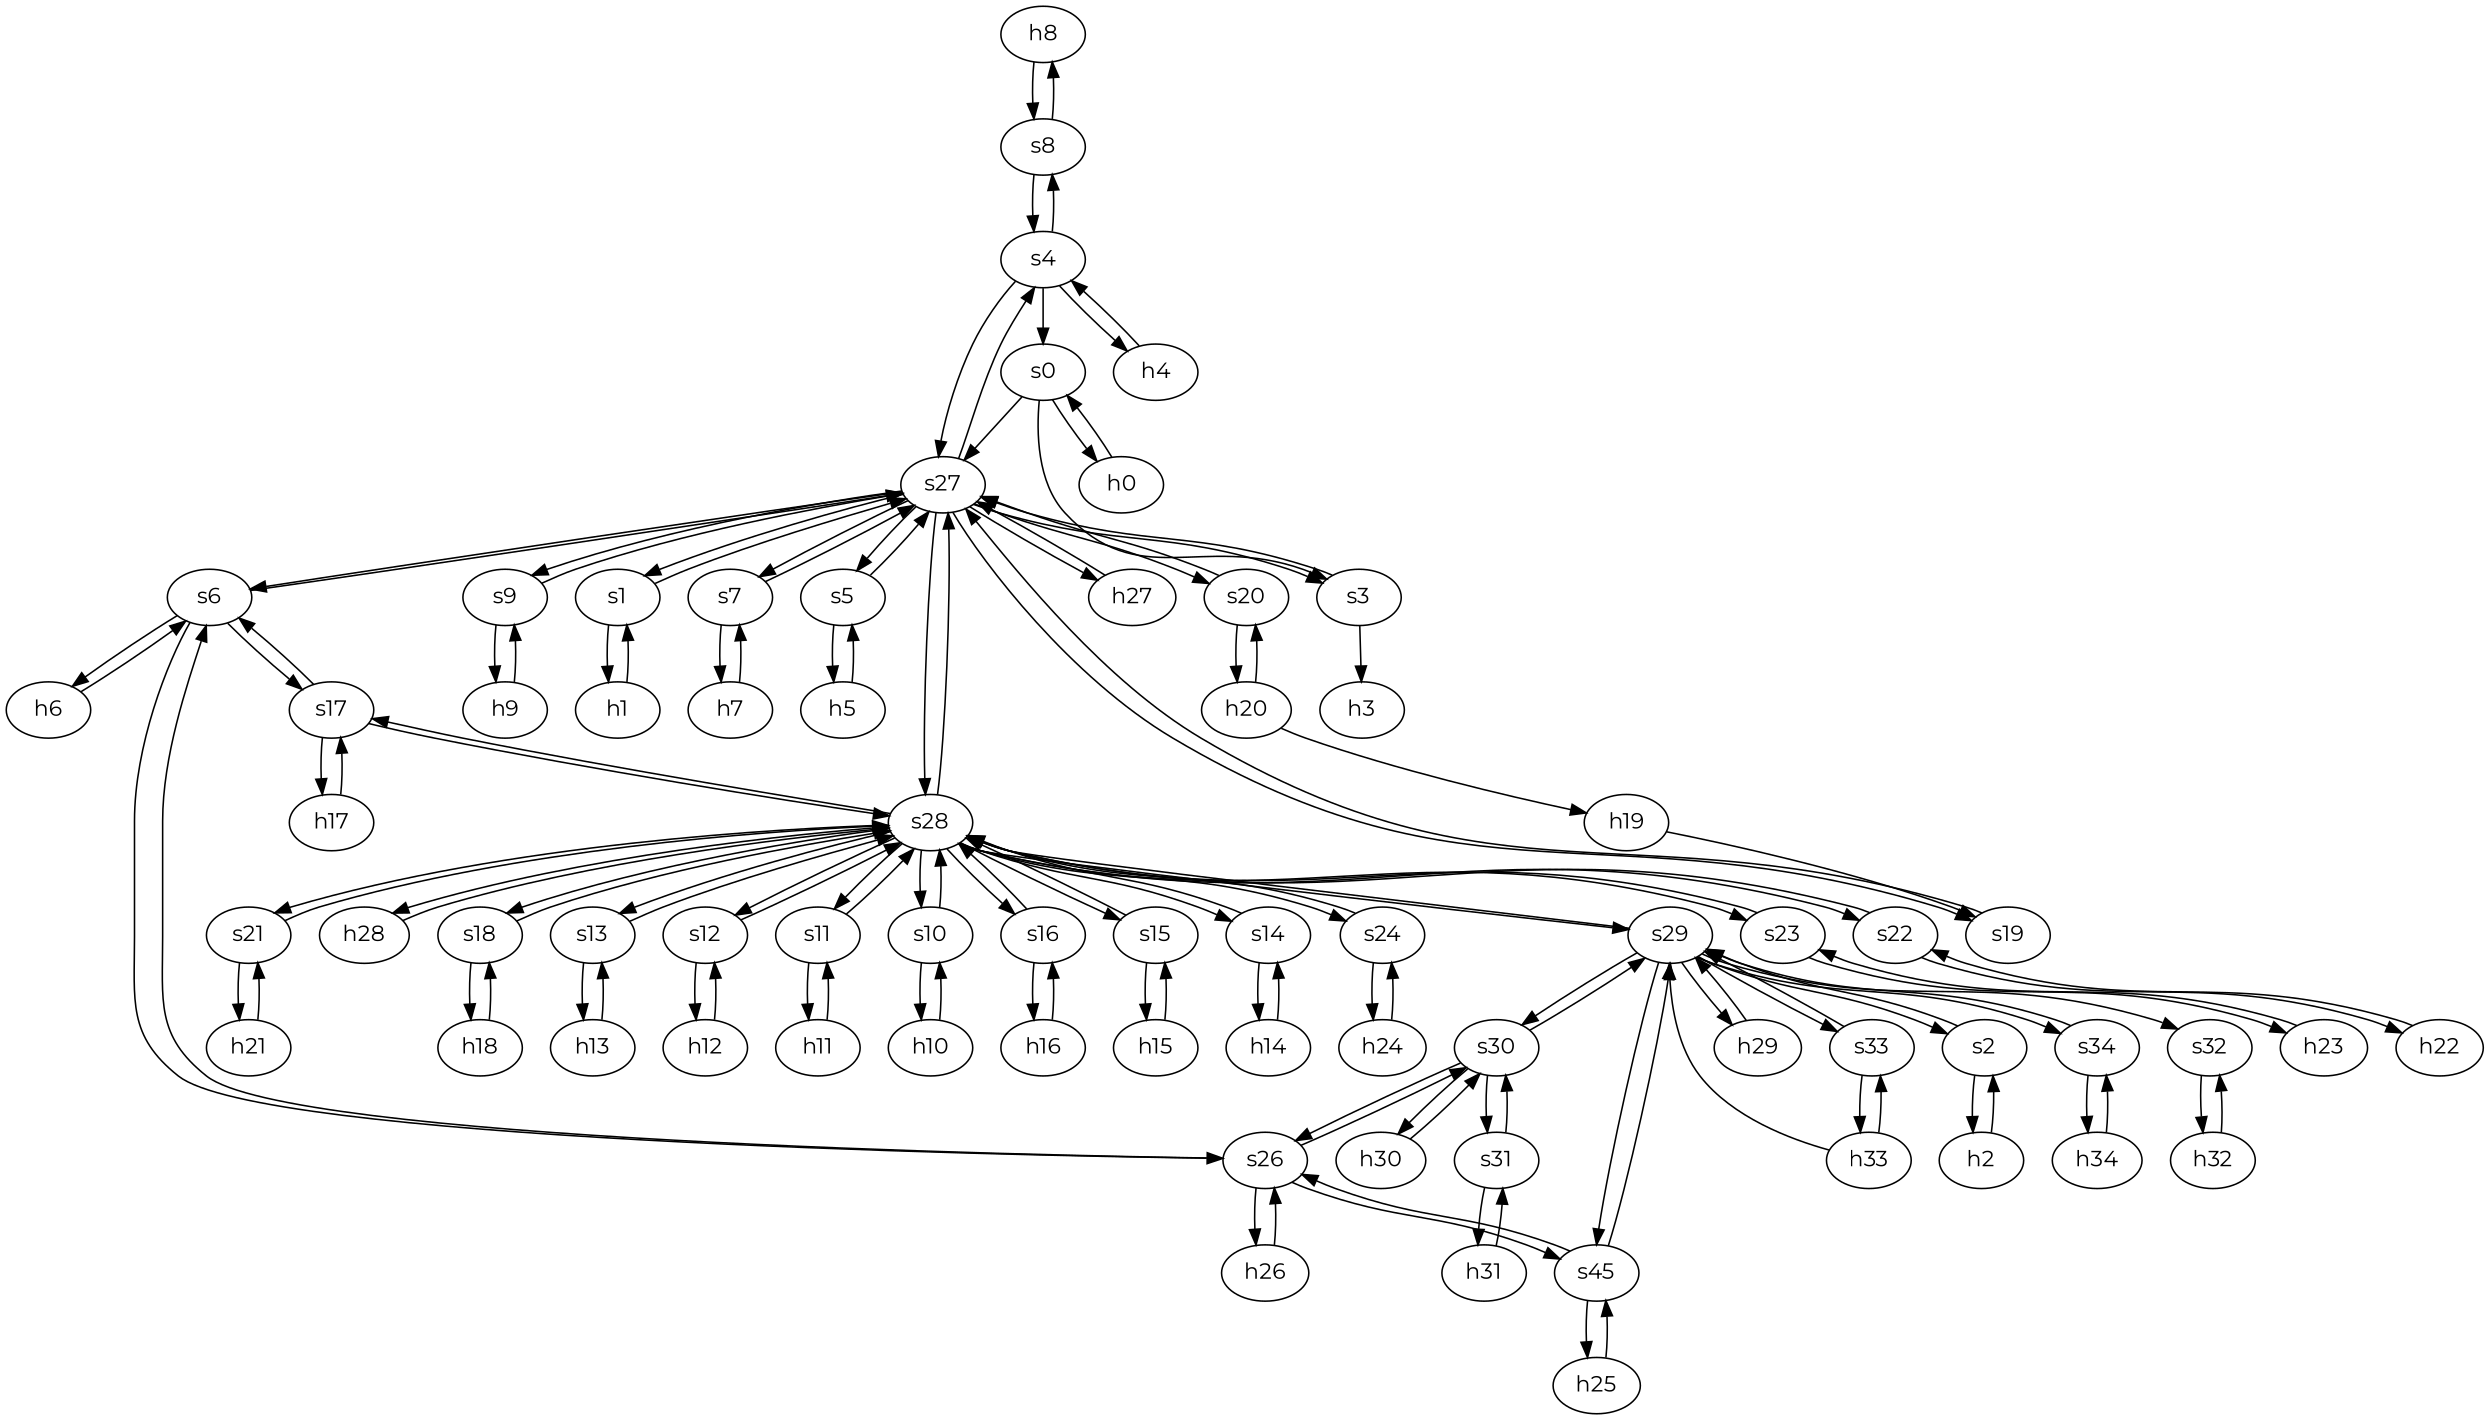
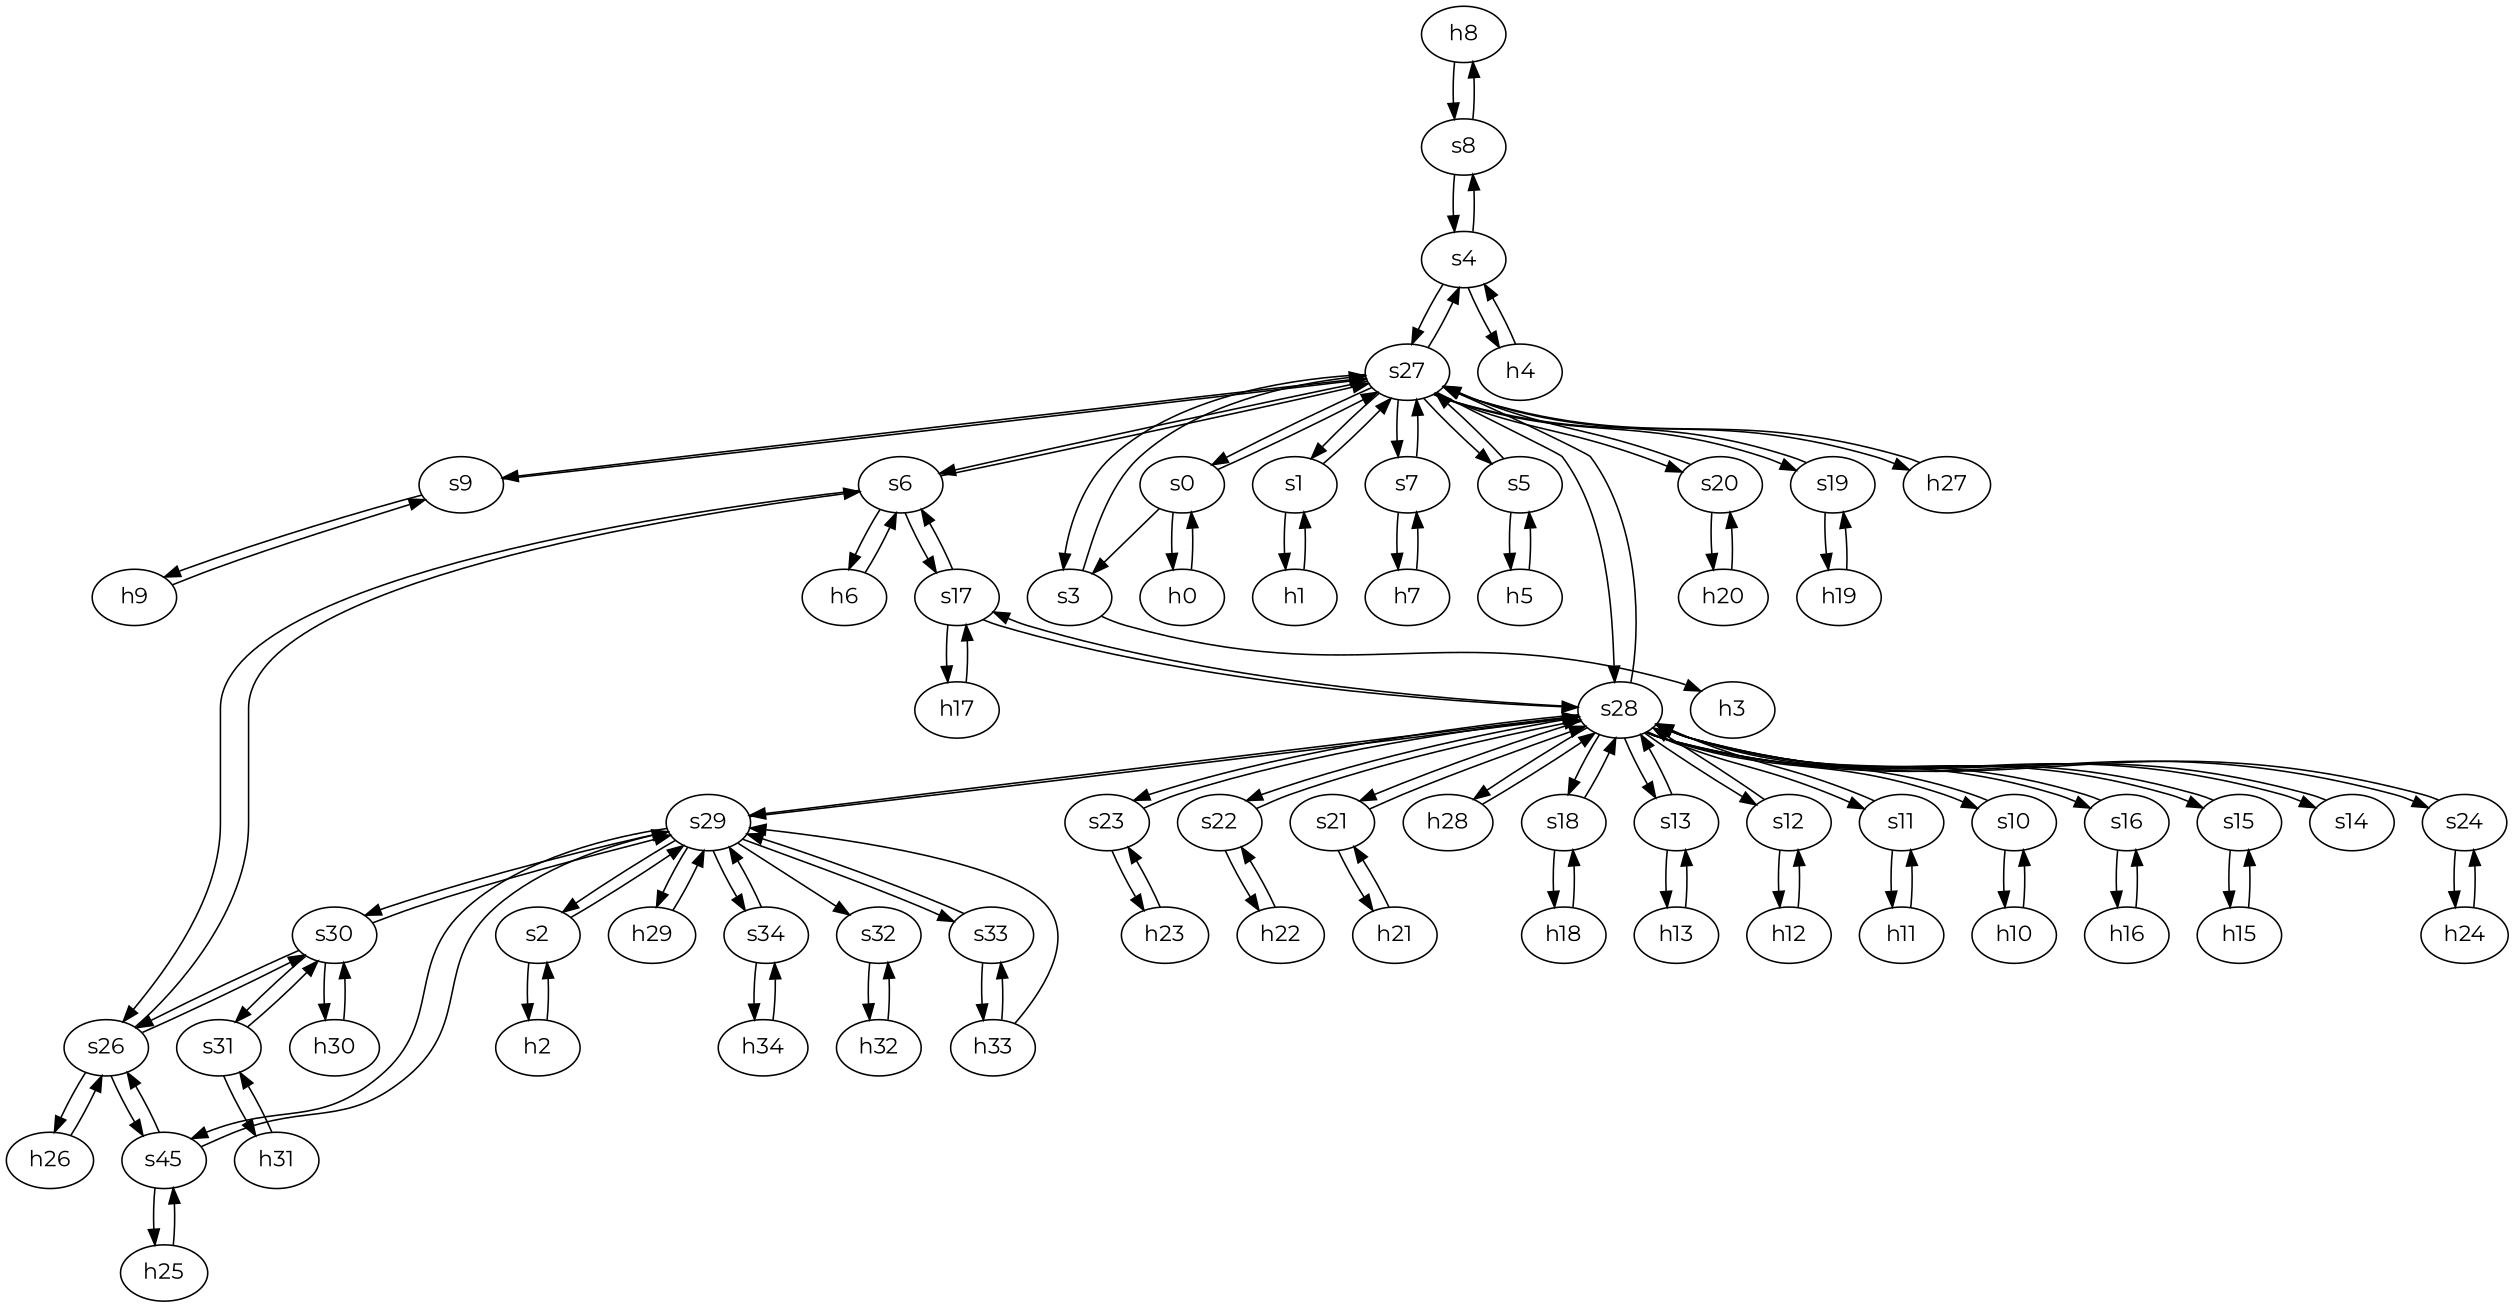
edge "s4" -> "s0": now "s27" -> "s0"
edge "h20" -> "h19": now "s19" -> "h19"
node "h14": removed
